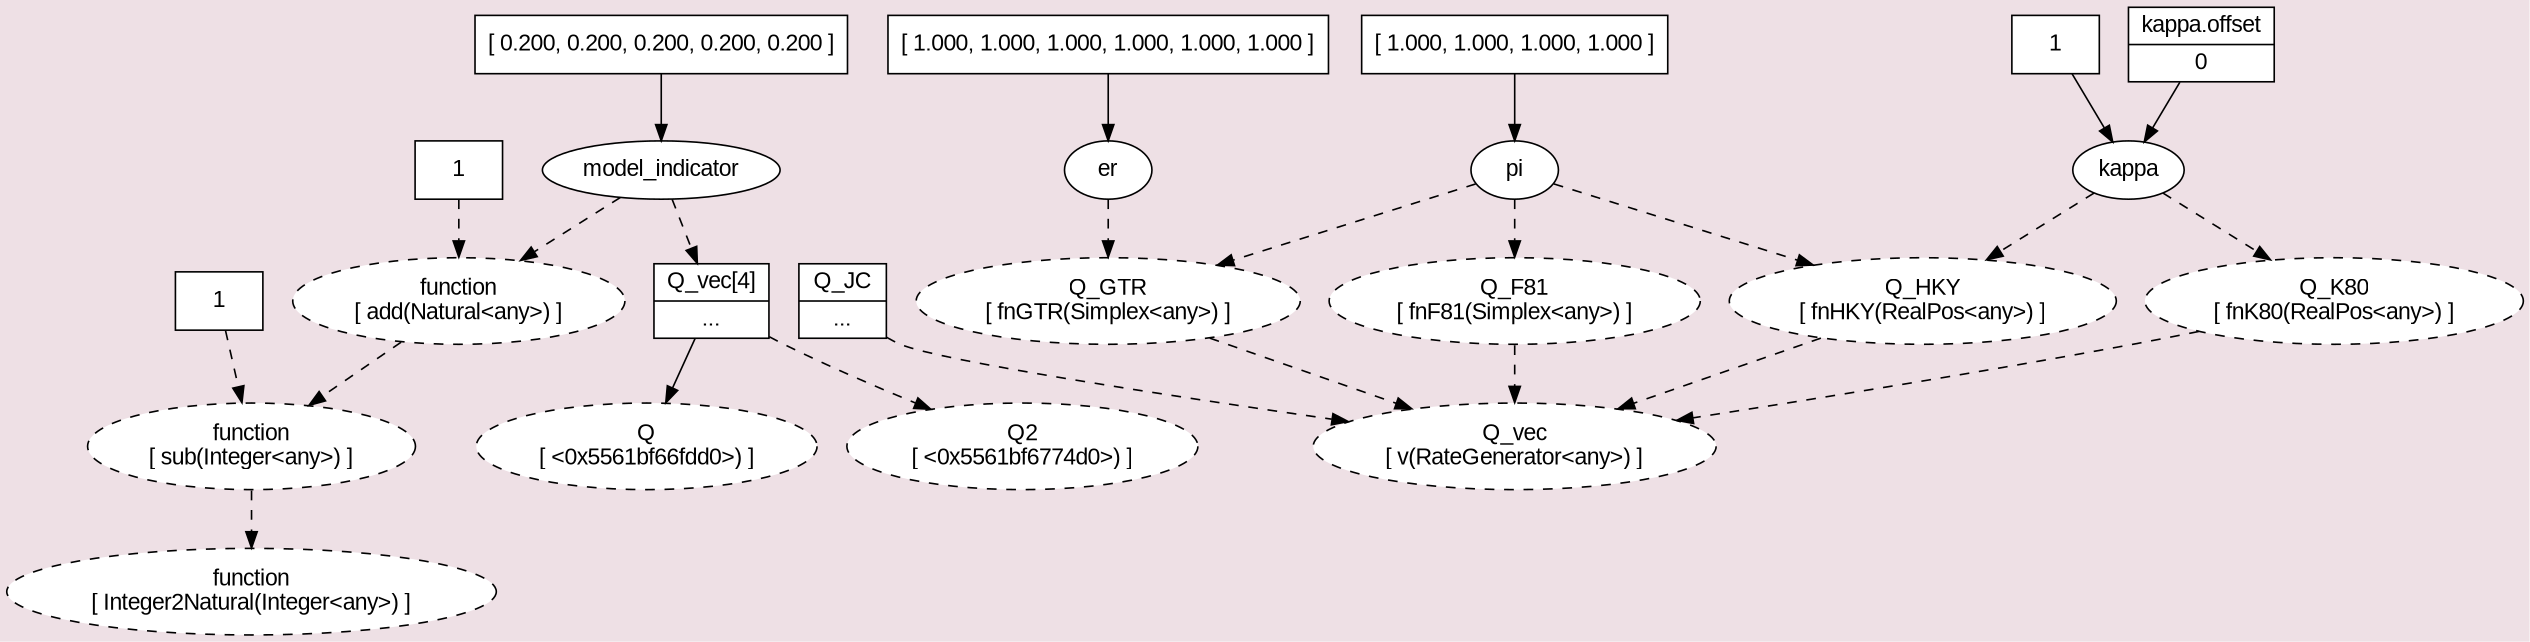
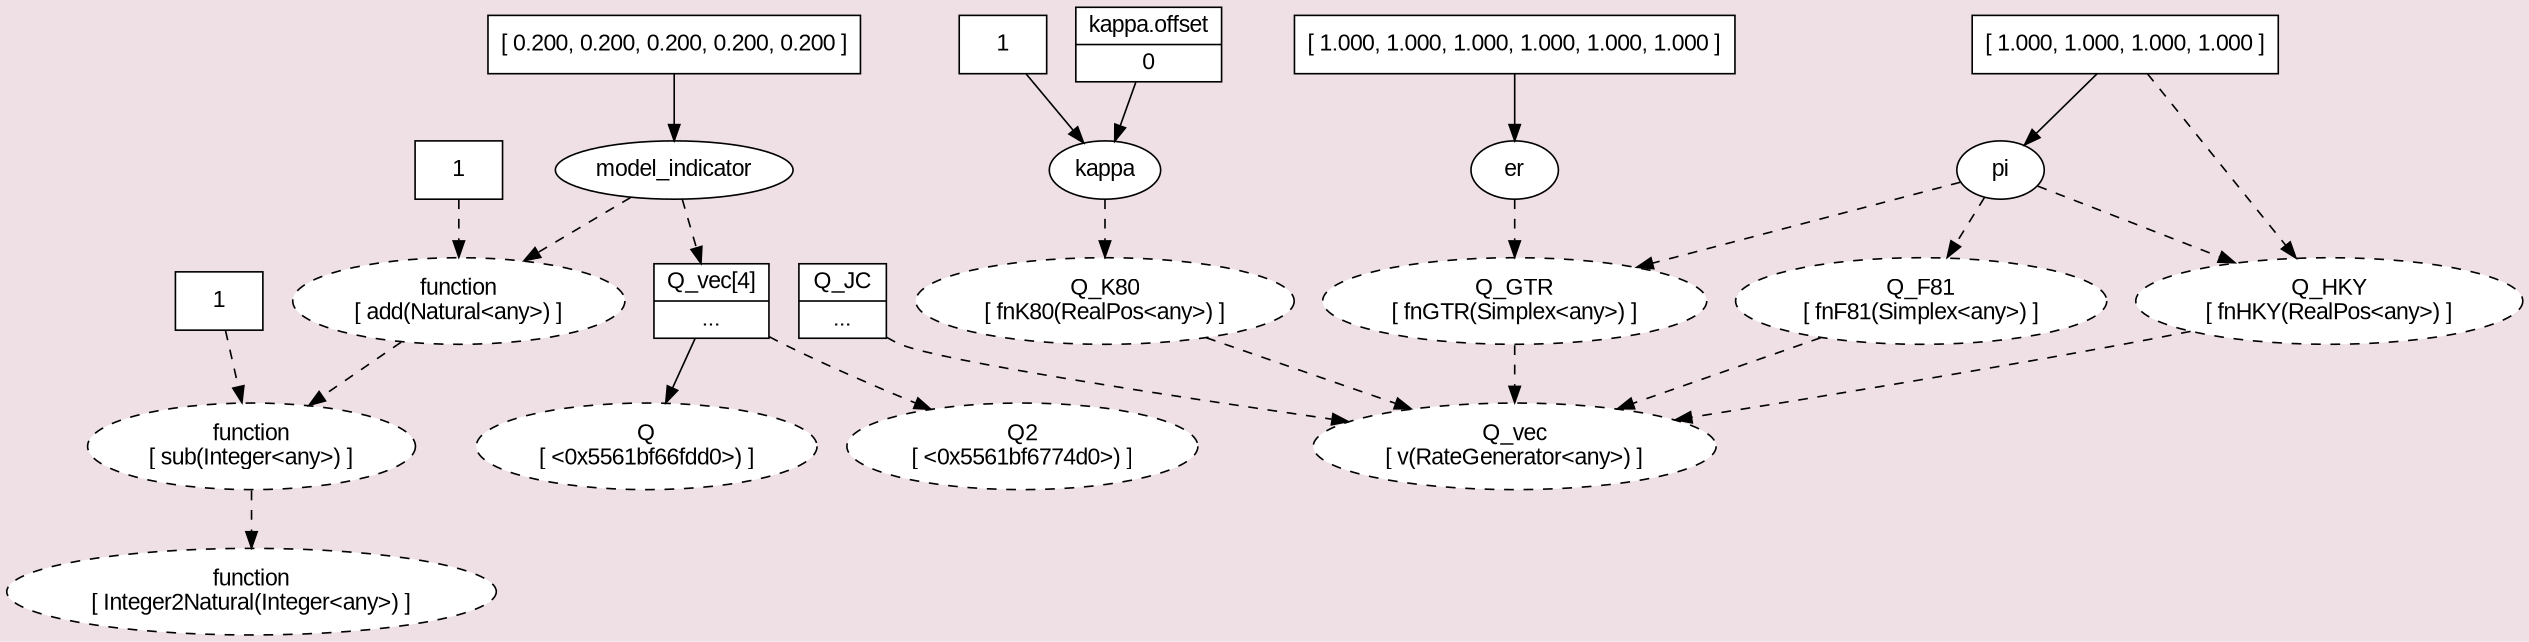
edge "kappa" -> "Q_HKY [ fnHKY(RealPos<any>) ]": now "[ 1.000, 1.000, 1.000, 1.000 ]" -> "Q_HKY [ fnHKY(RealPos<any>) ]"
